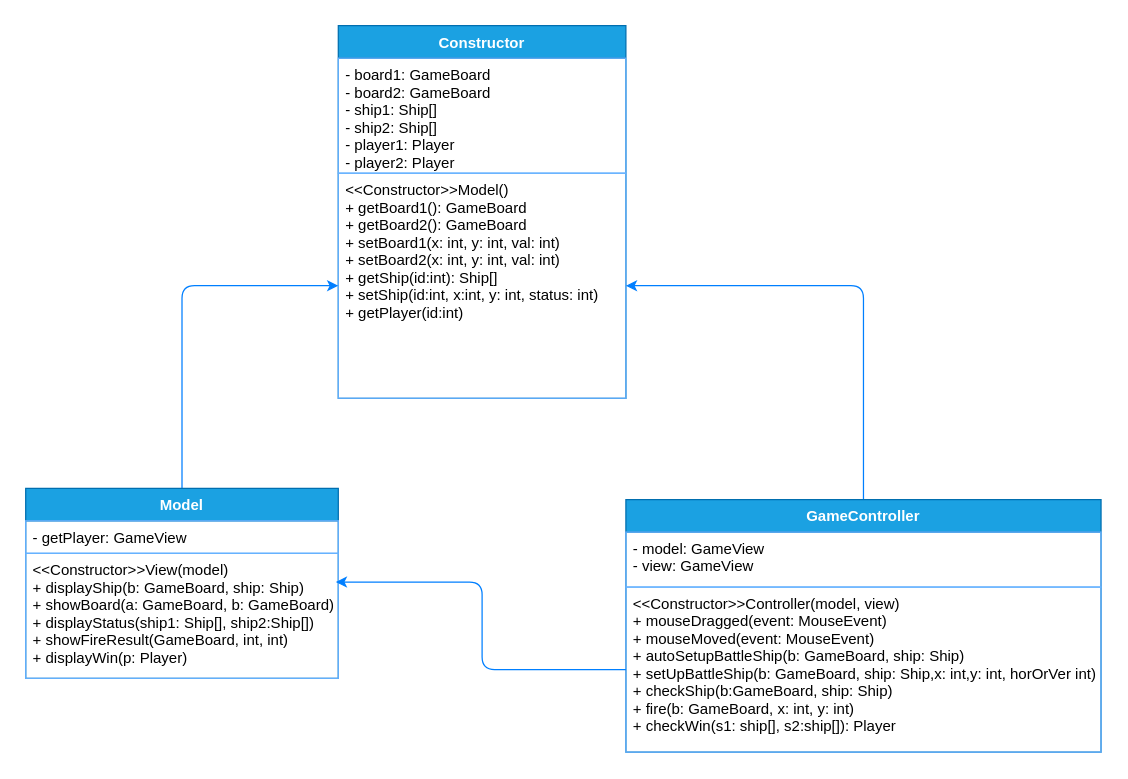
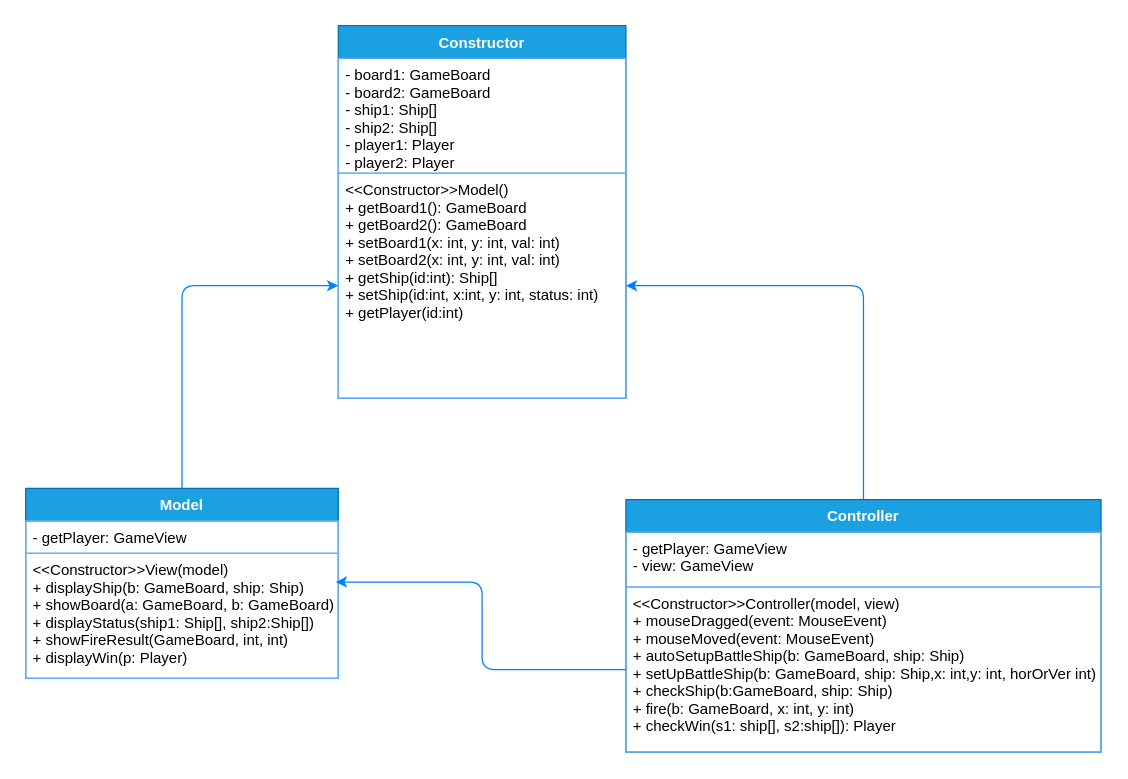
node "GameController": label "GameController" -> "Controller"
node "- model: GameView - view: GameView": label "- model: GameView - view: GameView" -> "- getPlayer: GameView - view: GameView"
